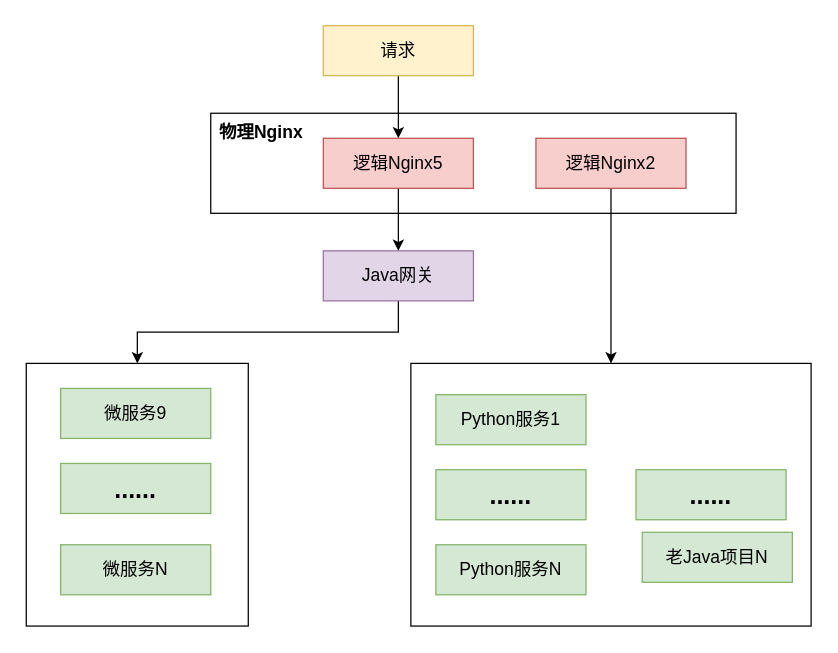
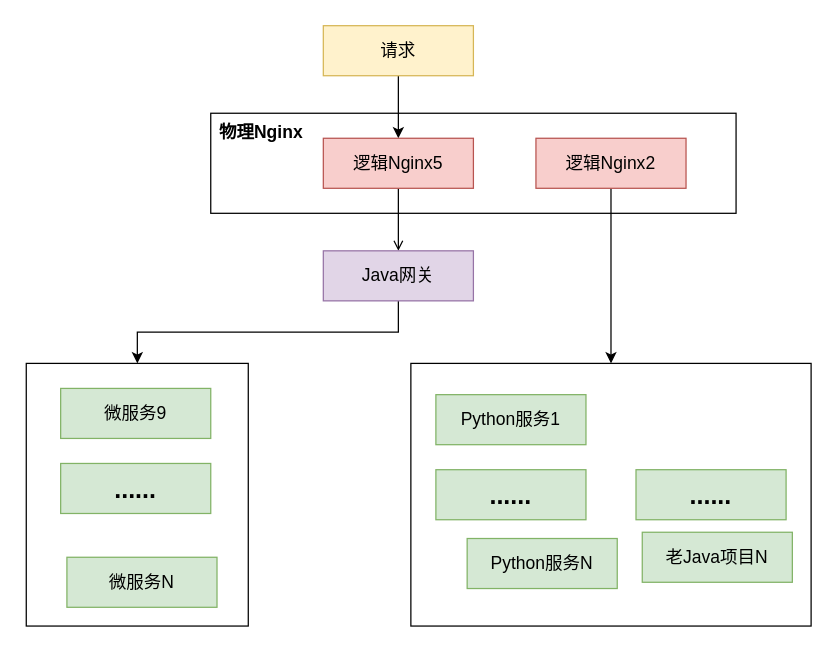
edge "逻辑Nginx5" -> "Java网关": arrowhead classic -> open
node "微服务N": moved (136, 569) -> (142, 582)
node "Python服务N": moved (511, 569) -> (542, 563)
